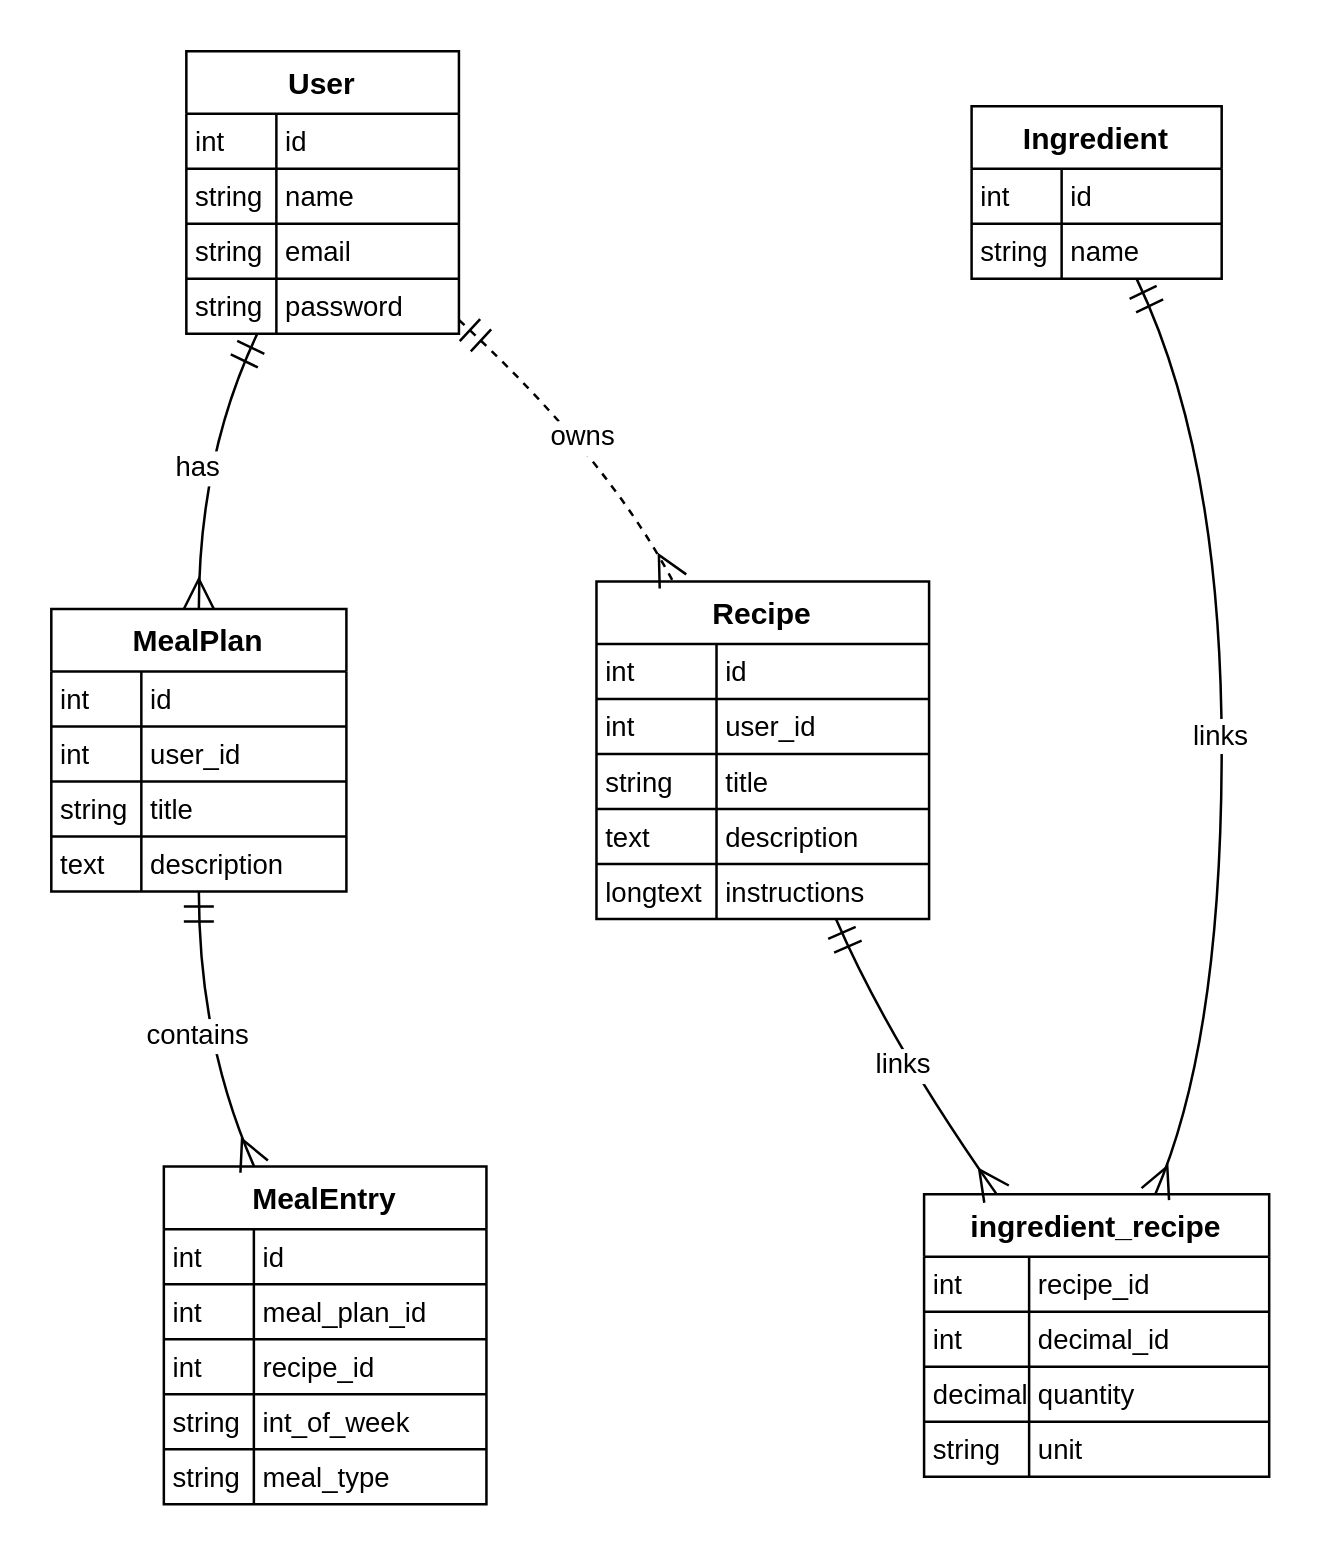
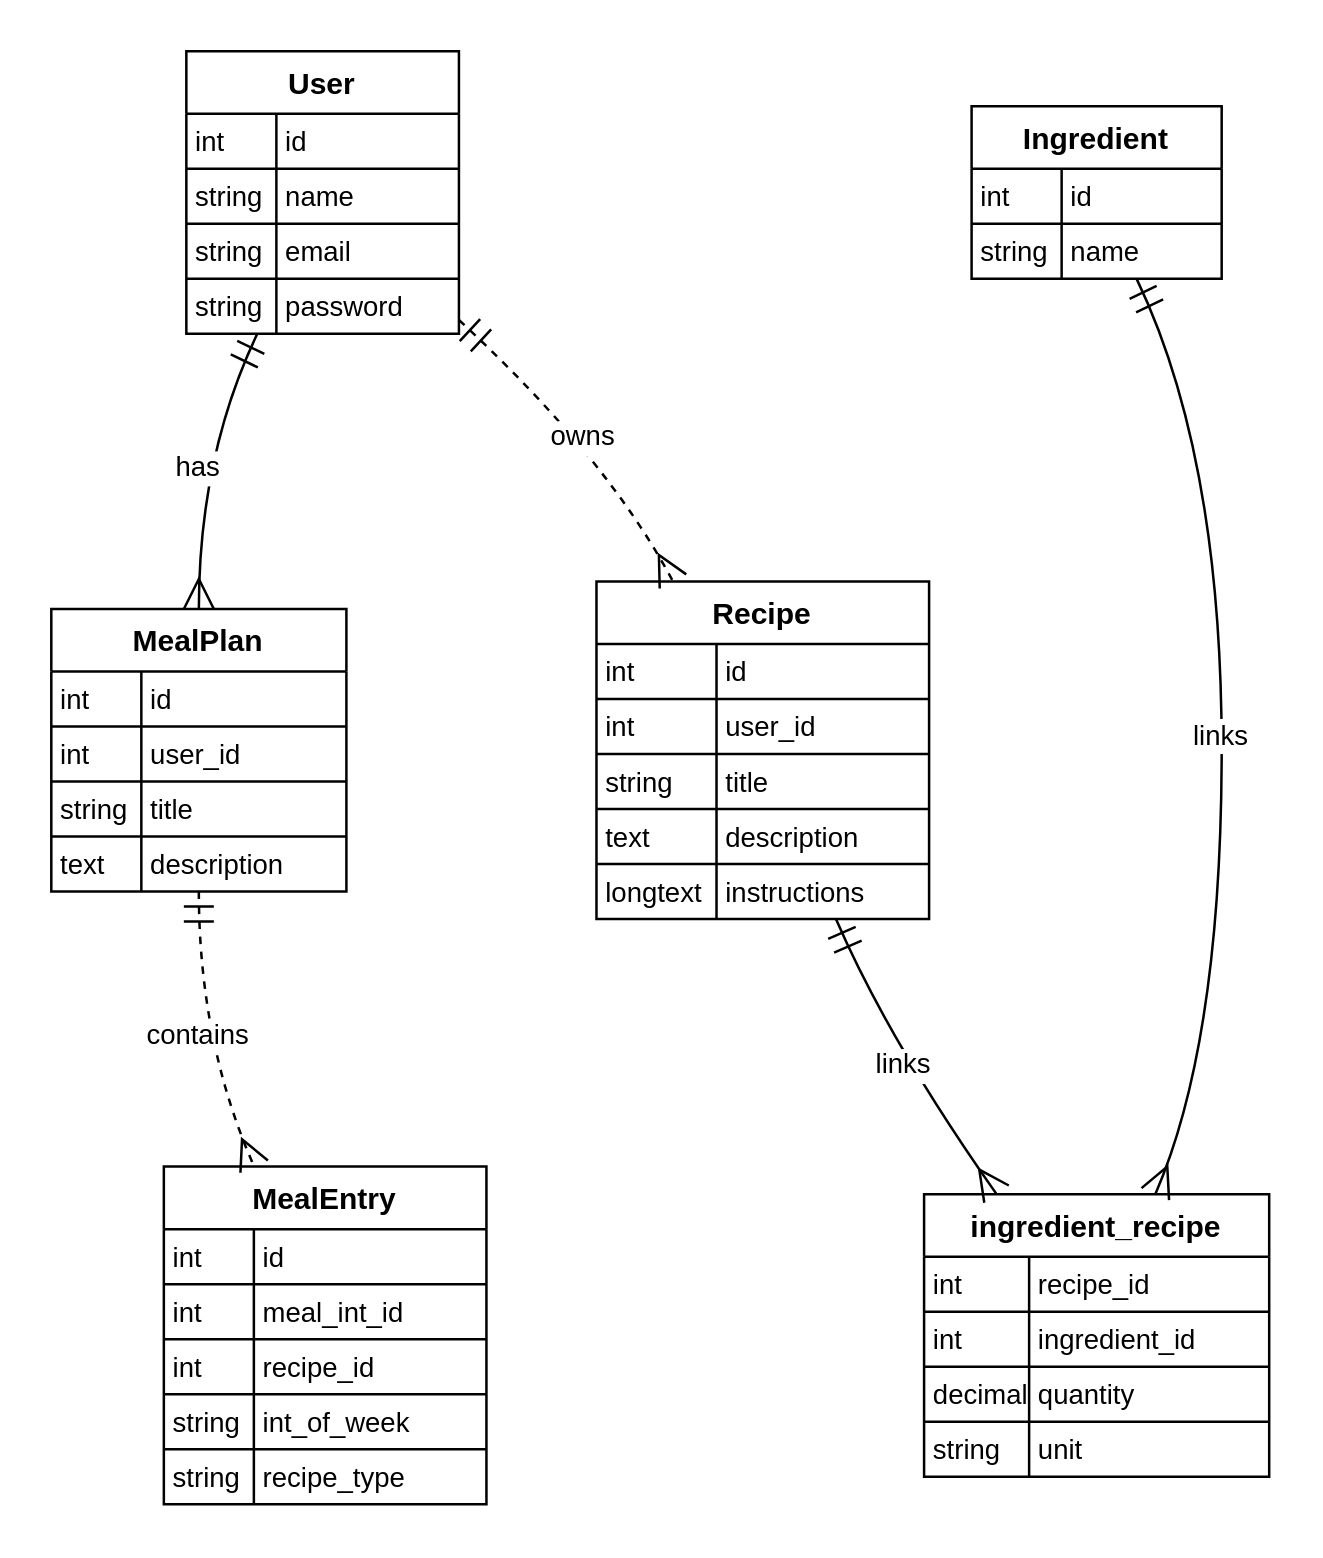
edge "MealPlan" -- "MealEntry": style solid -> dashed
node "meal_plan_id": label "meal_plan_id" -> "meal_int_id"
node "decimal_id": label "decimal_id" -> "ingredient_id"
node "meal_type": label "meal_type" -> "recipe_type"
